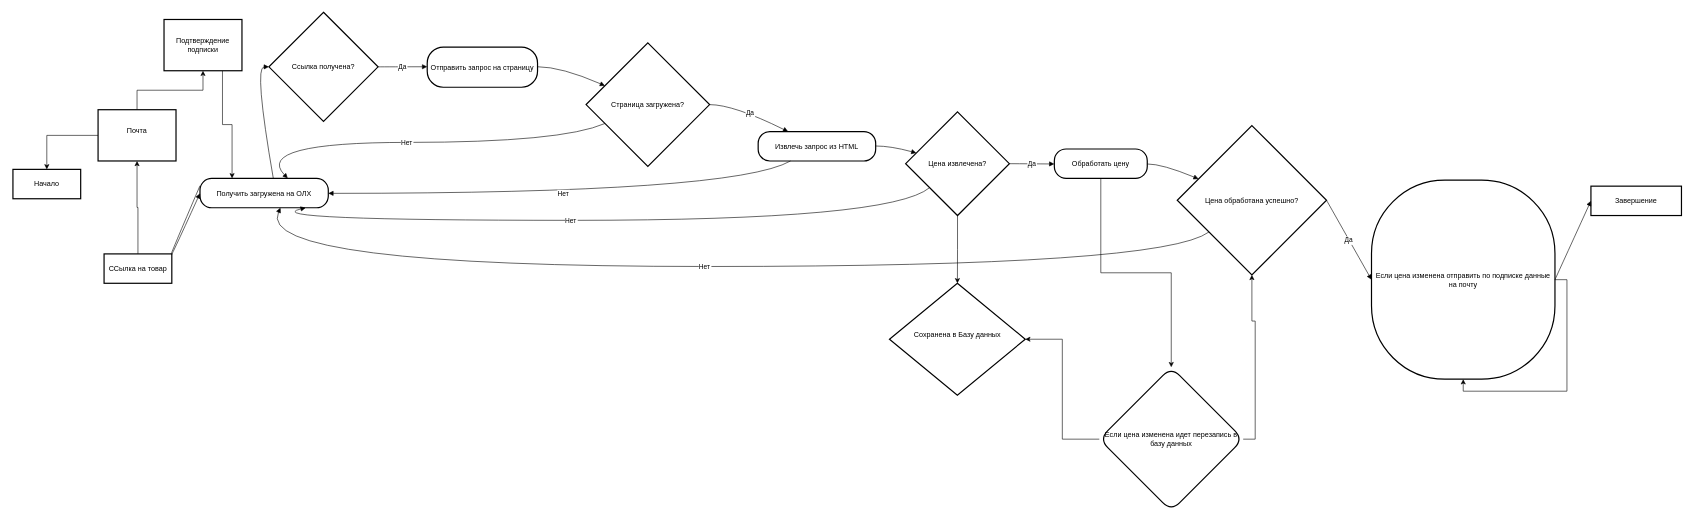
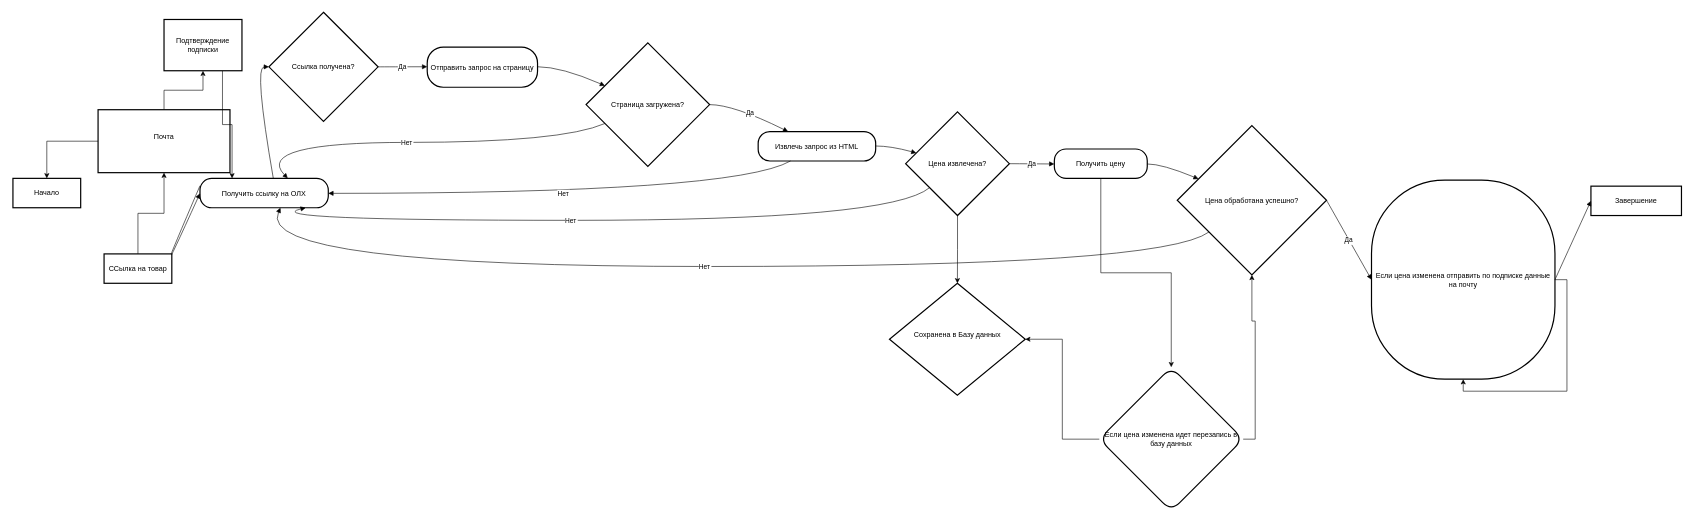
node "Почта": size 78x51 -> 132x63
node "Обработать цену": label "Обработать цену" -> "Получить цену"
node "Начало": moved (46, 184) -> (46, 193)
node "Получить загружена на ОЛХ": label "Получить загружена на ОЛХ" -> "Получить ссылку на ОЛХ"
